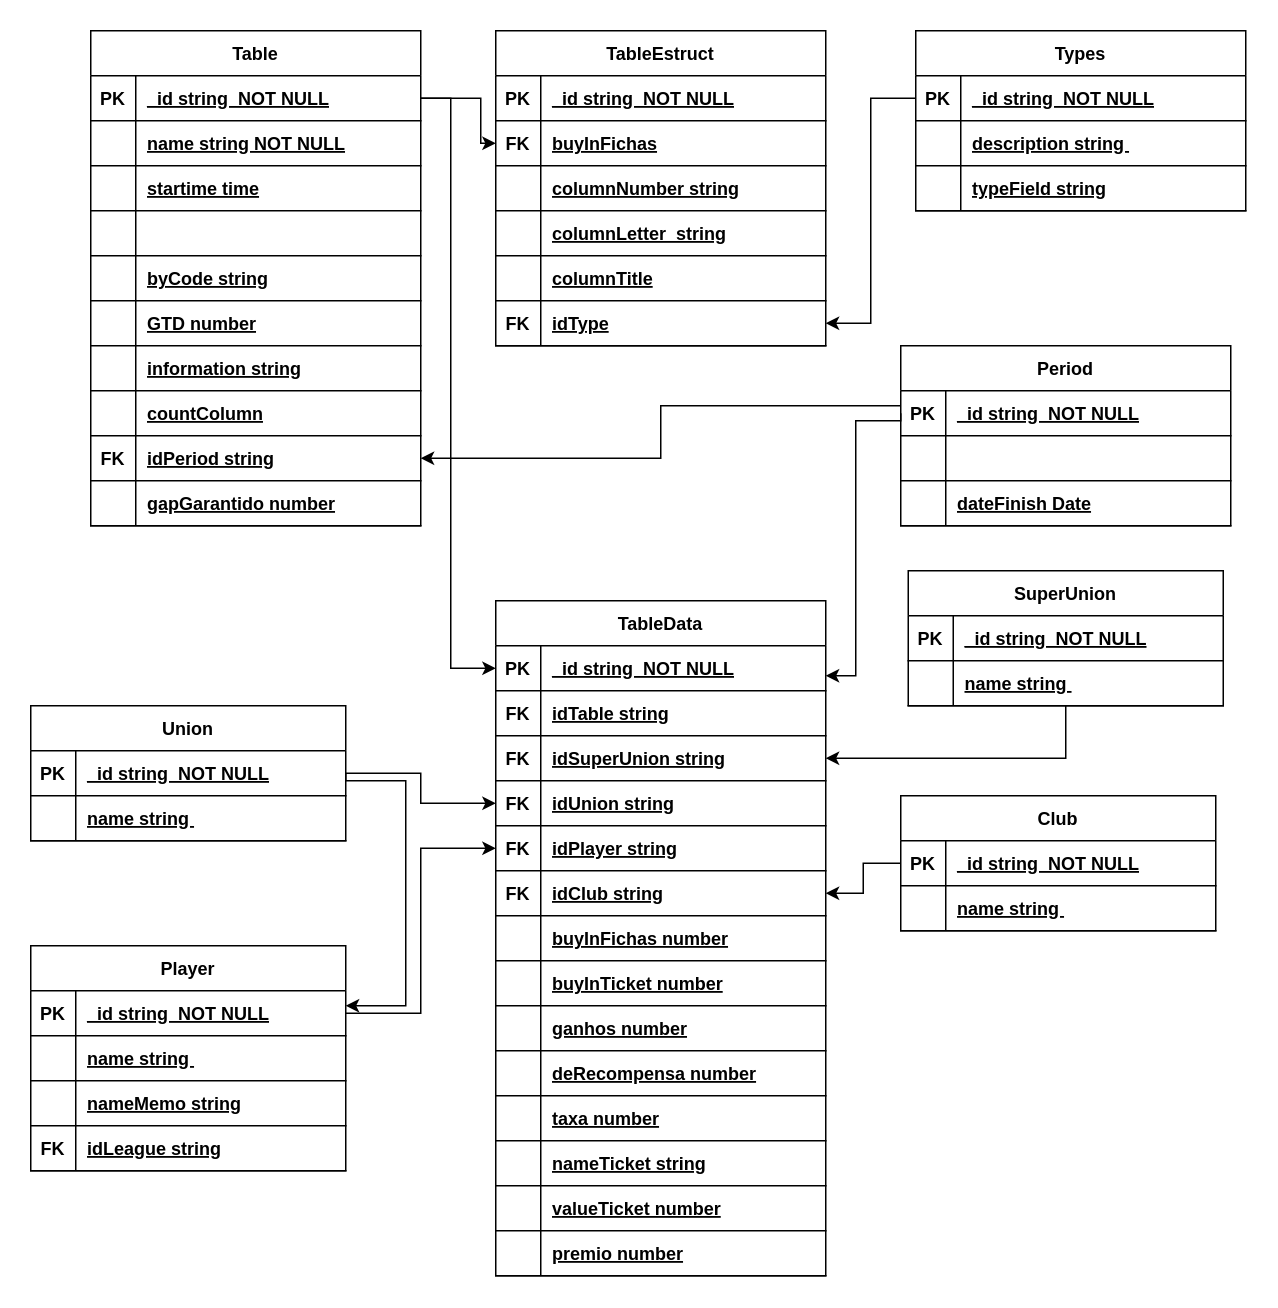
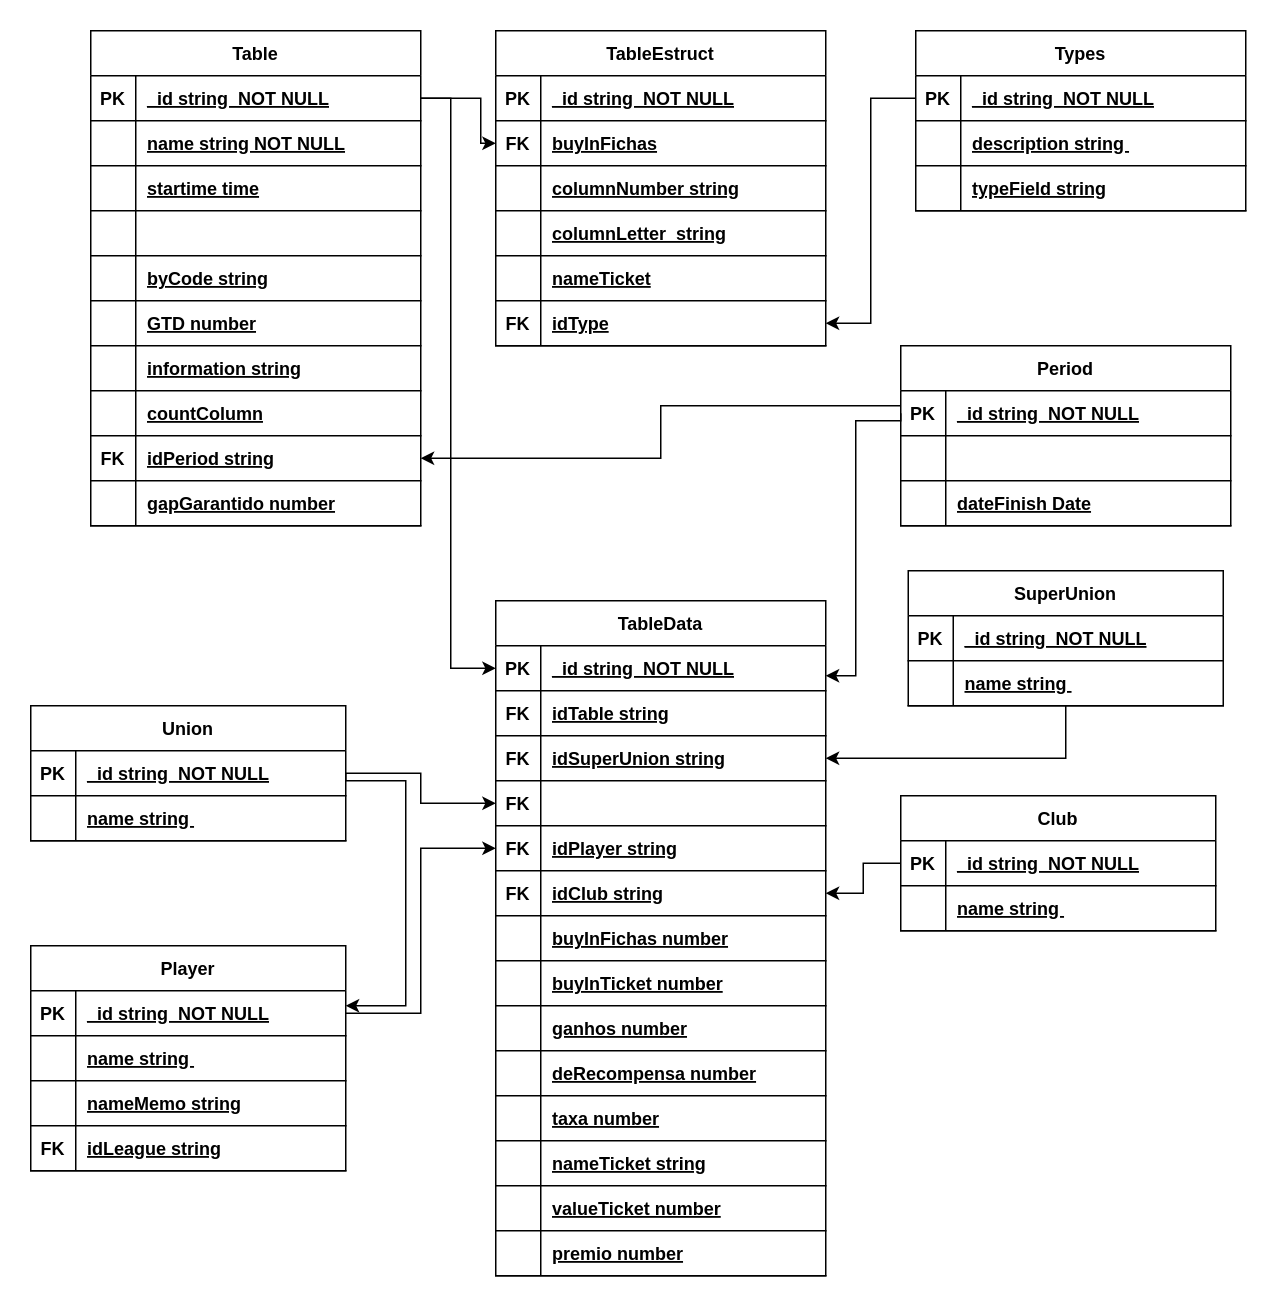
node "columnTitle": label "columnTitle" -> "nameTicket"
node "idUnion string": removed
